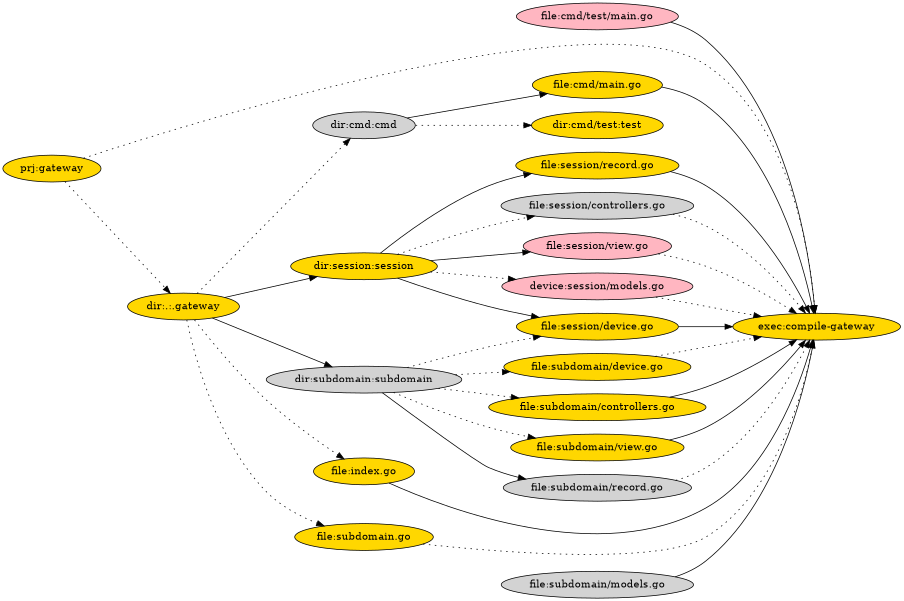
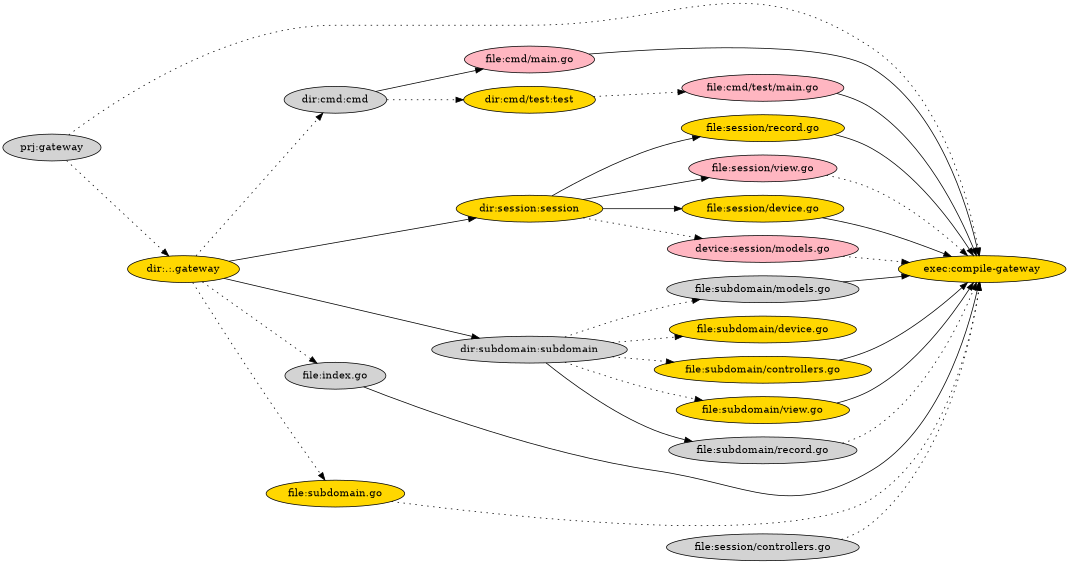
node "file:cmd/main.go": fillcolor gold -> lightpink
edge "dir:cmd/test:test" -> "file:cmd/test/main.go": added
node "prj:gateway": fillcolor gold -> lightgrey
edge "dir:session:session" -> "file:session/controllers.go": removed
edge "file:subdomain/device.go" -> "exec:compile-gateway": removed
edge "dir:subdomain:subdomain" -> "file:session/device.go": now "dir:subdomain:subdomain" -> "file:subdomain/models.go"
node "file:index.go": fillcolor gold -> lightgrey
